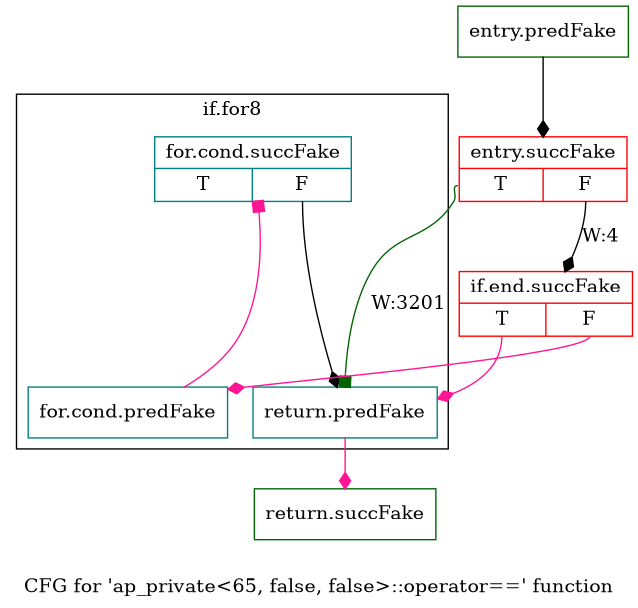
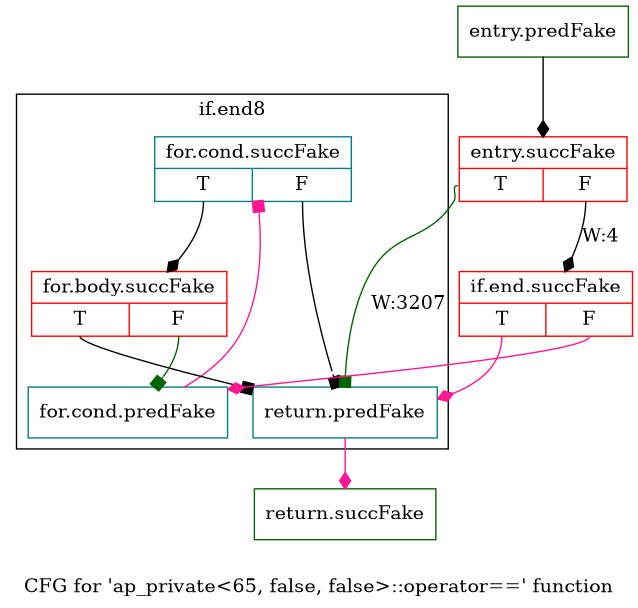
cluster "if.for8": label "if.for8" -> "if.end8"
edge "for.cond.succFake" -> "return.predFake": arrowhead diamond -> box
node "for.body.succFake": added
edge "entry.succFake" -> "return.predFake": label "W:3201" -> "W:3207"
